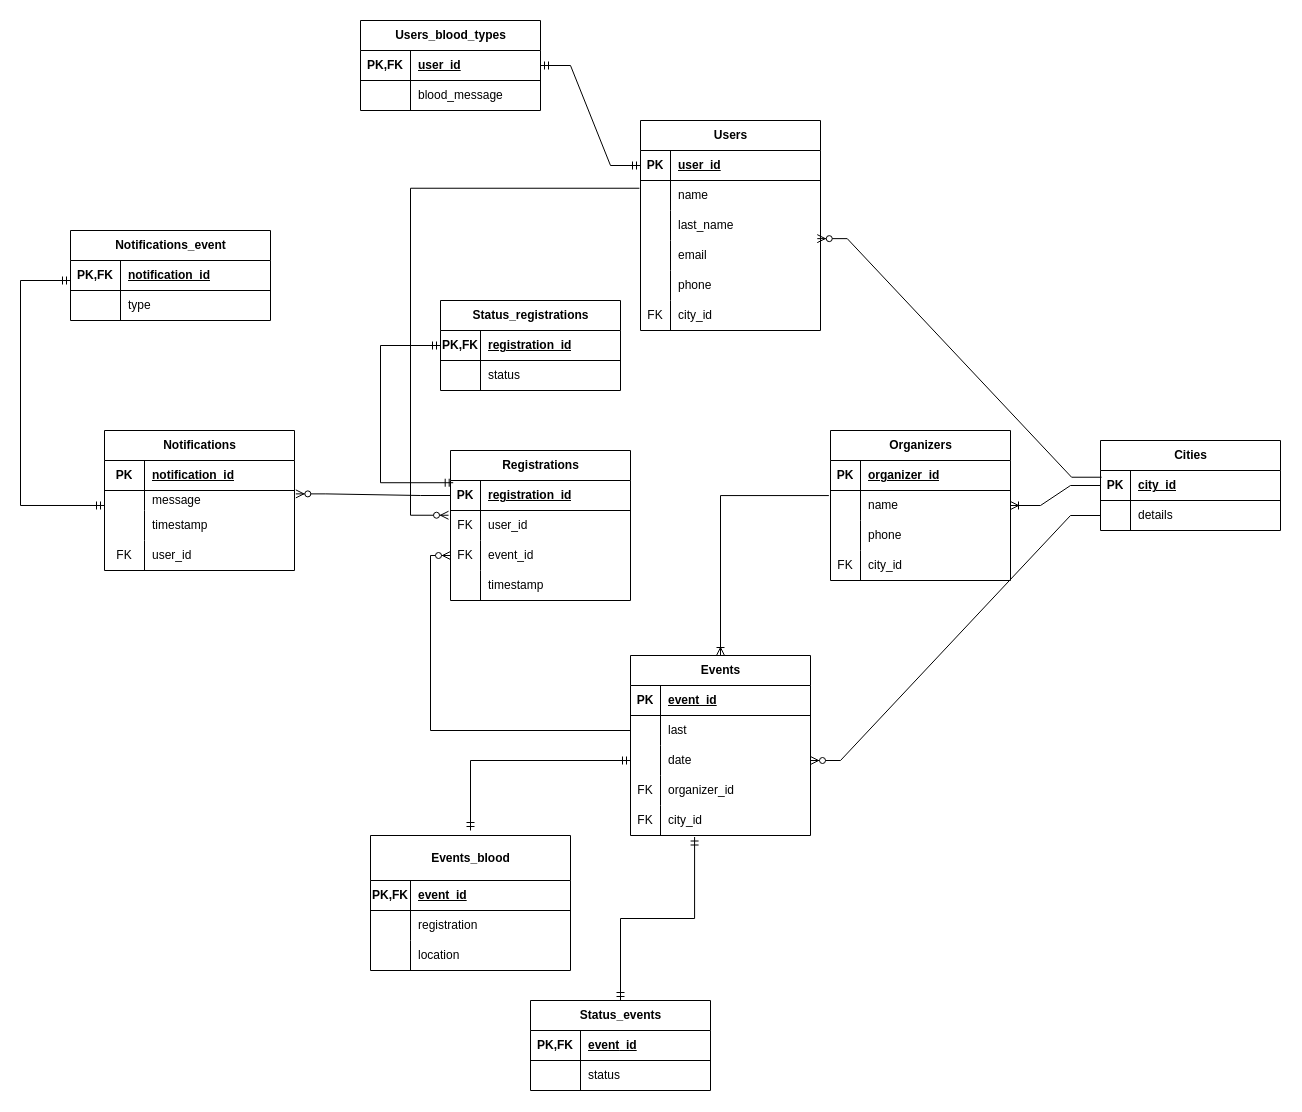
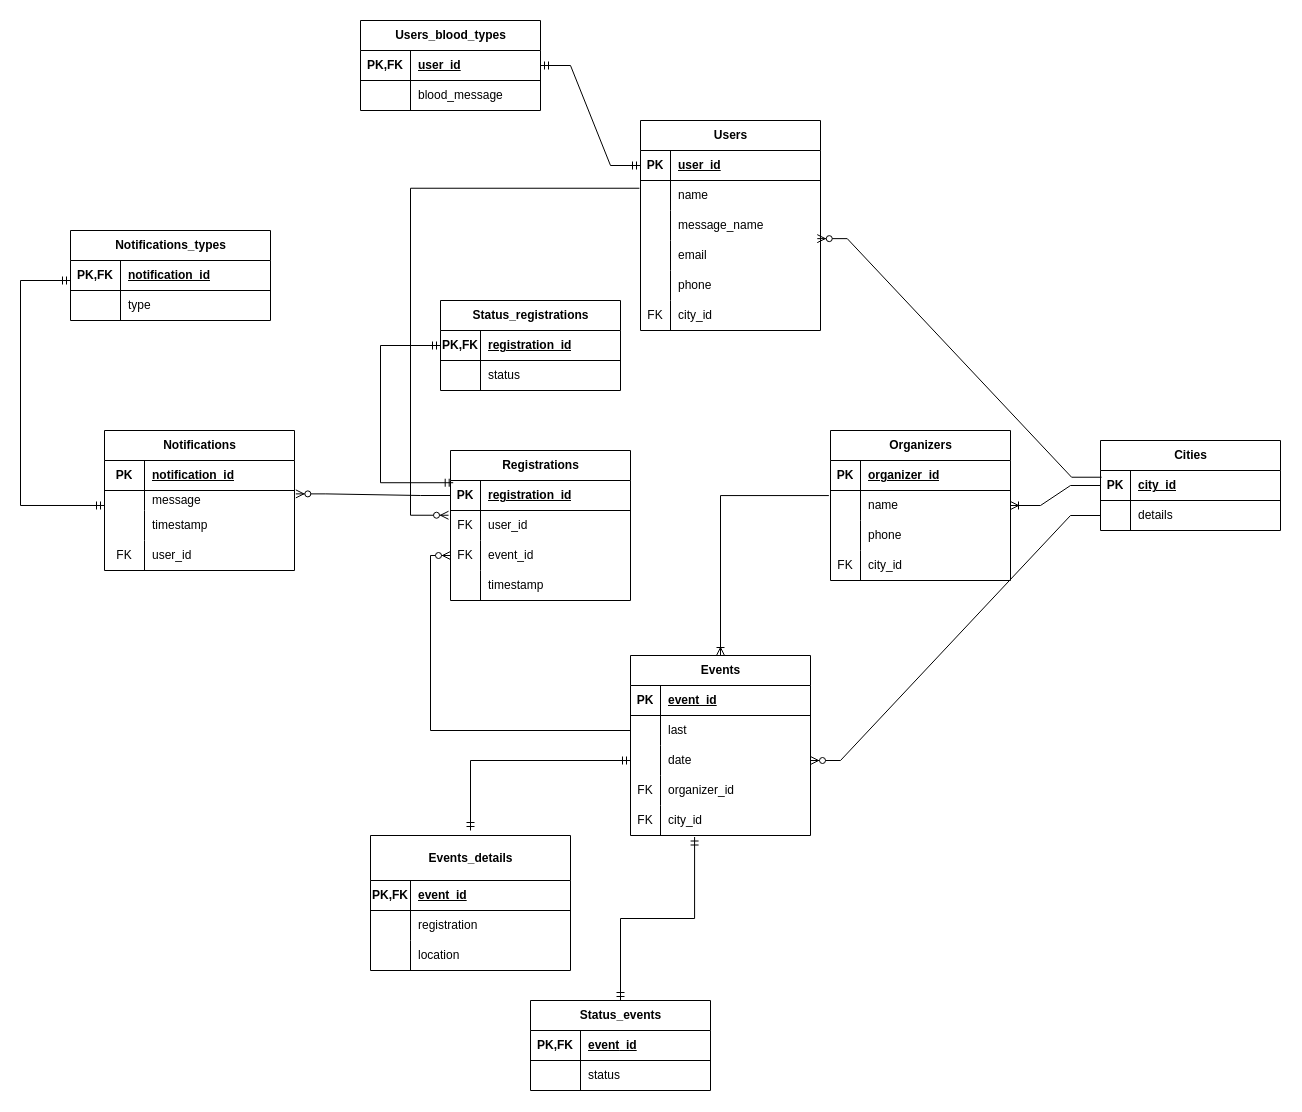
node "last_name": label "last_name" -> "message_name"
node "Notifications_event": label "Notifications_event" -> "Notifications_types"
node "Events_blood": label "Events_blood" -> "Events_details"
